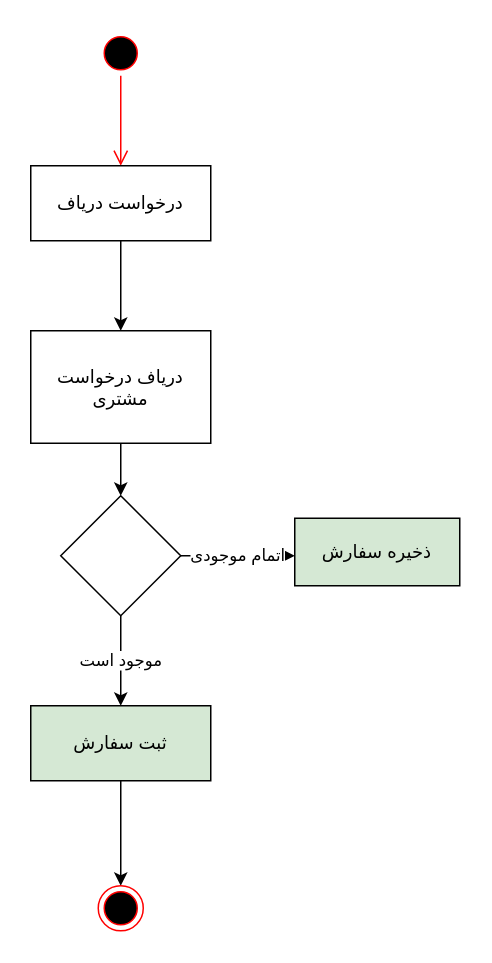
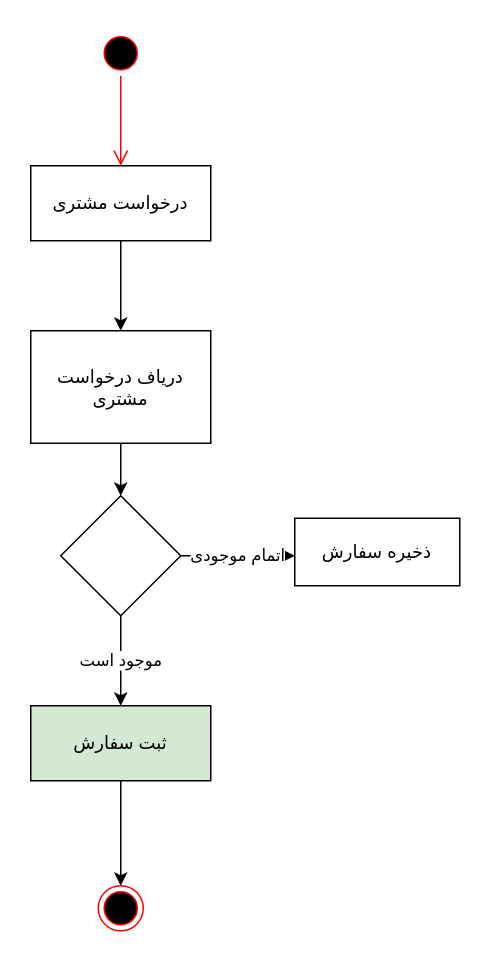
node "درخواست دریاف": label "درخواست دریاف" -> "درخواست مشتری"
node "ذخیره سفارش": fillcolor #d5e8d4 -> #ffffff
